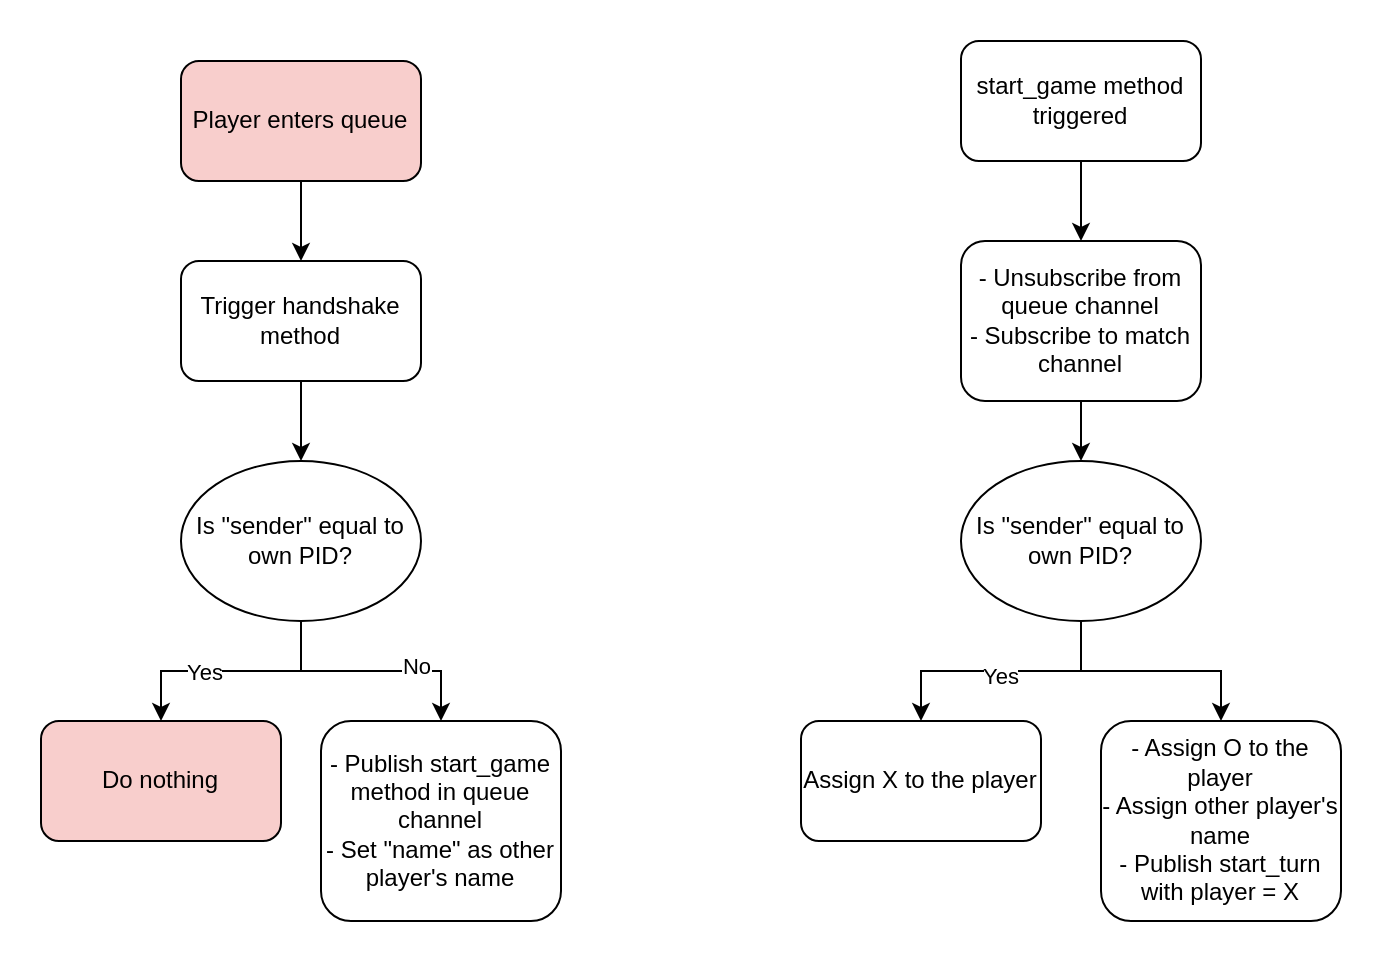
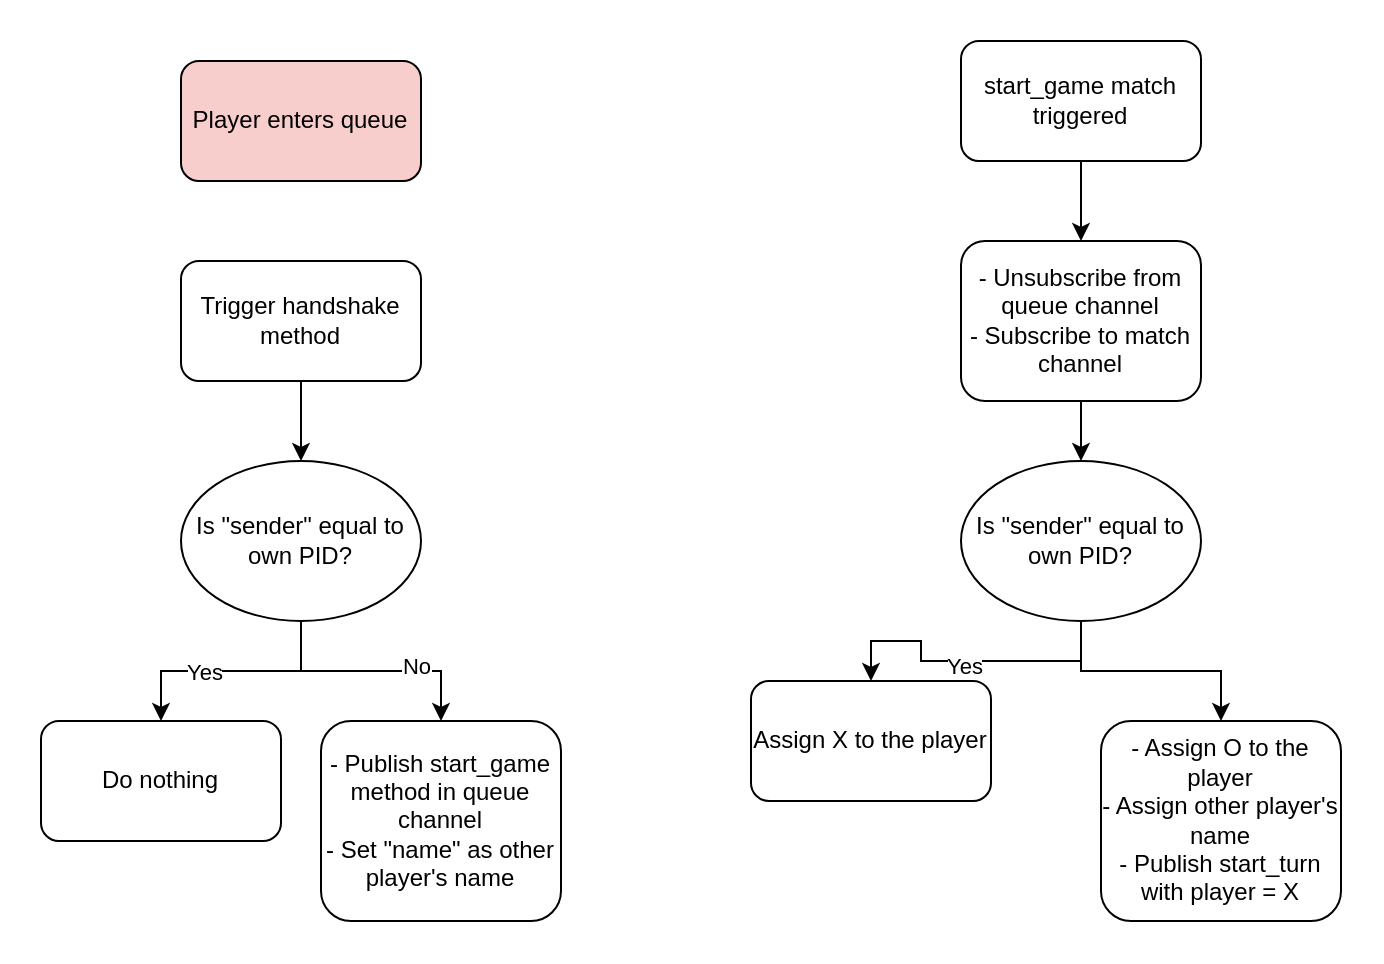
node "start_game method triggered": label "start_game method triggered" -> "start_game match triggered"
edge "Player enters queue" -> "Trigger handshake method": removed
node "Do nothing": fillcolor #f8cecc -> #ffffff
node "Assign X to the player": moved (921, 781) -> (871, 741)
